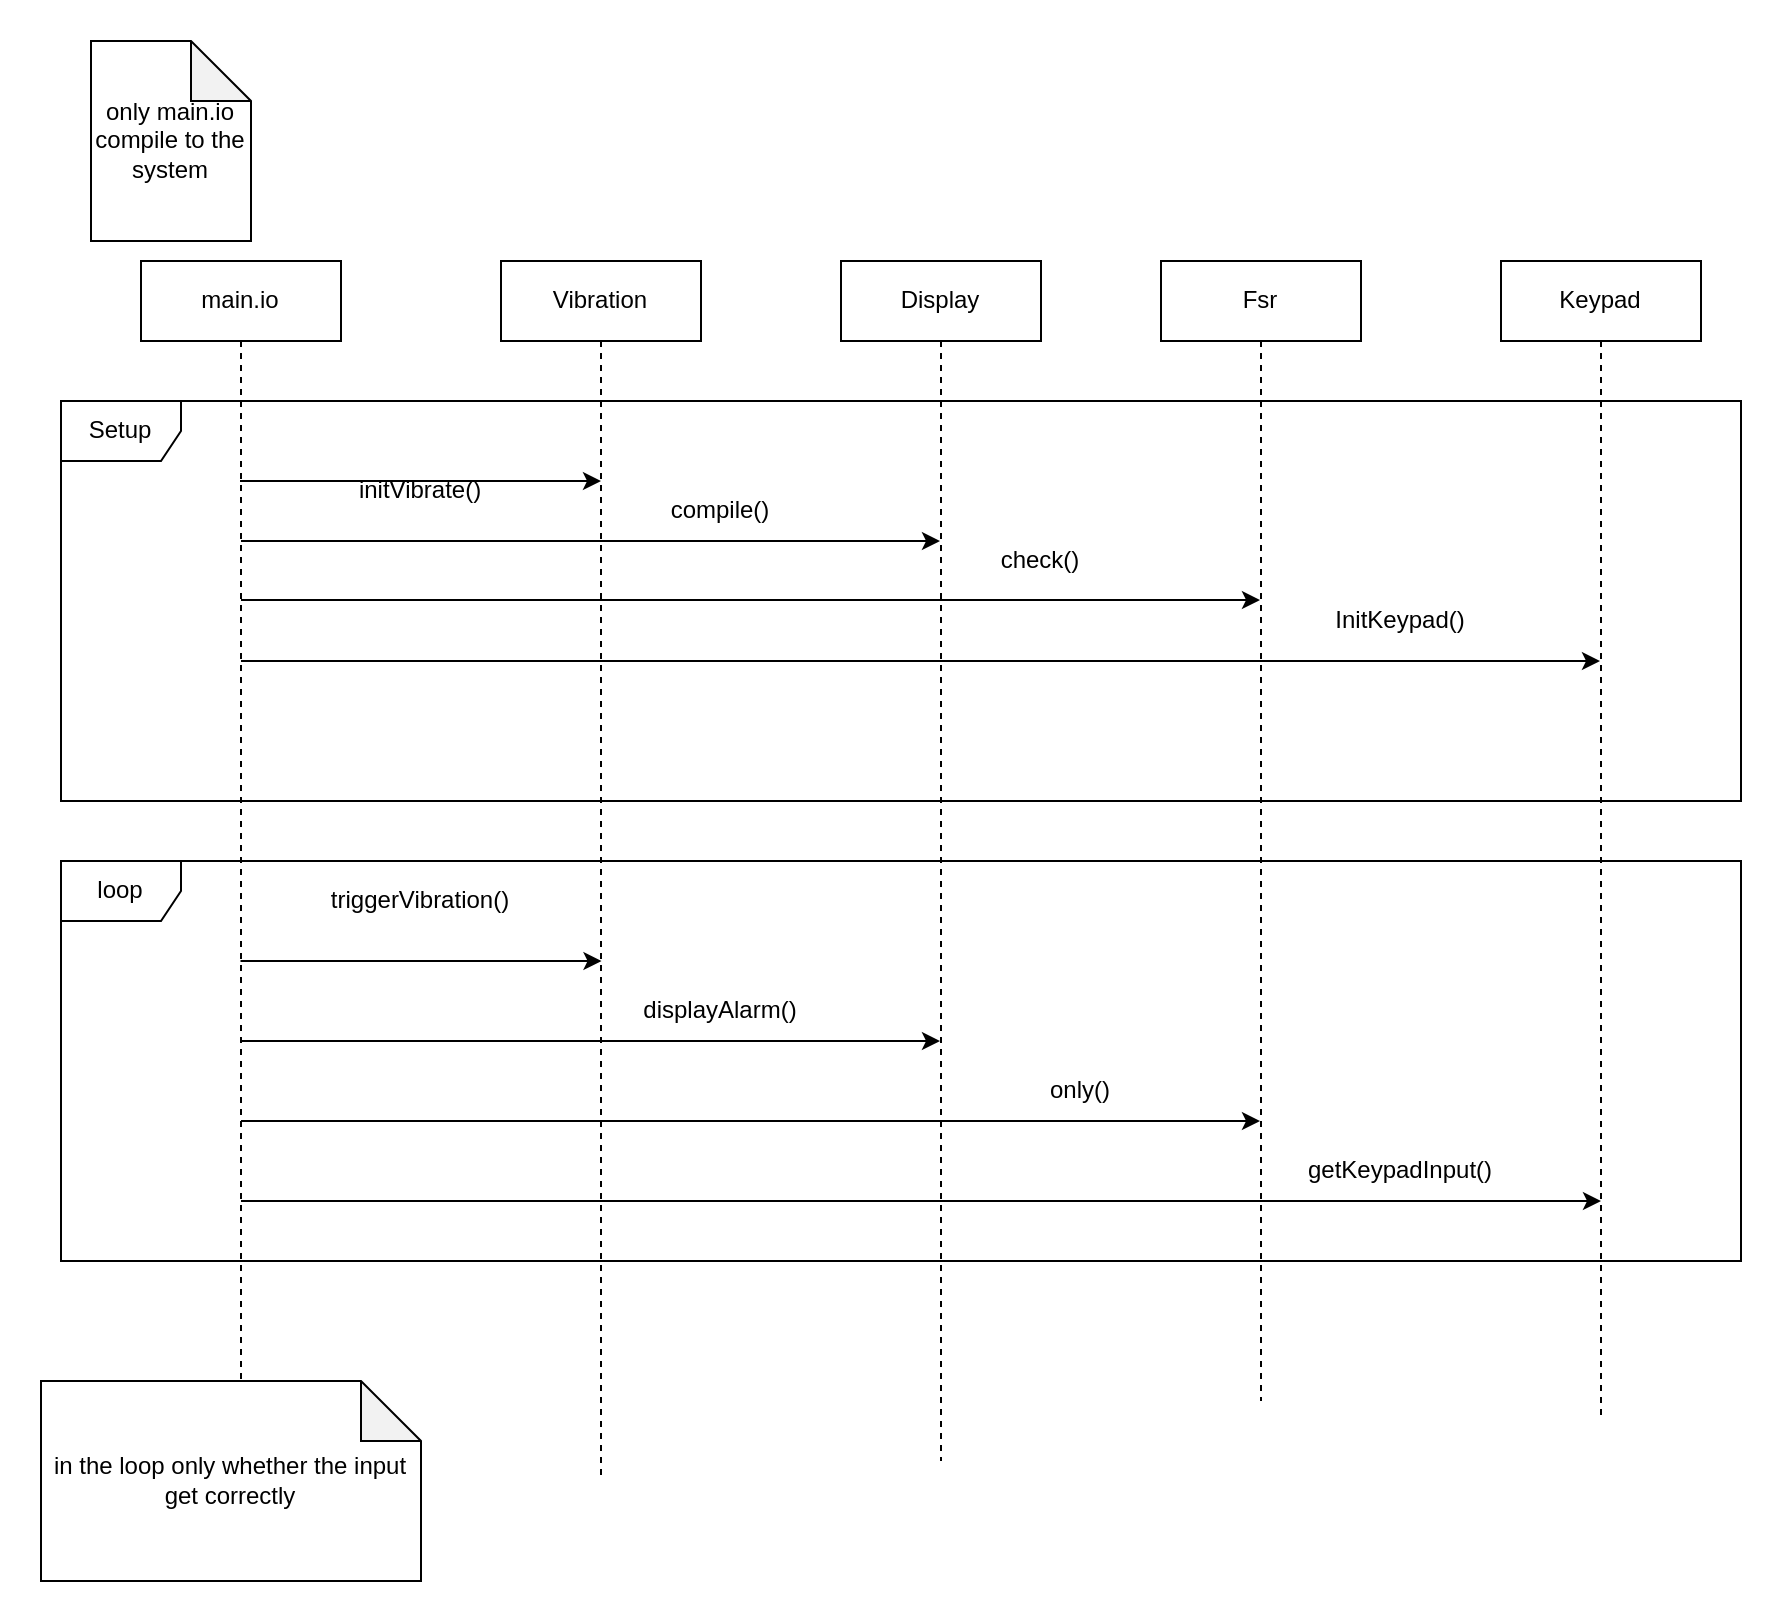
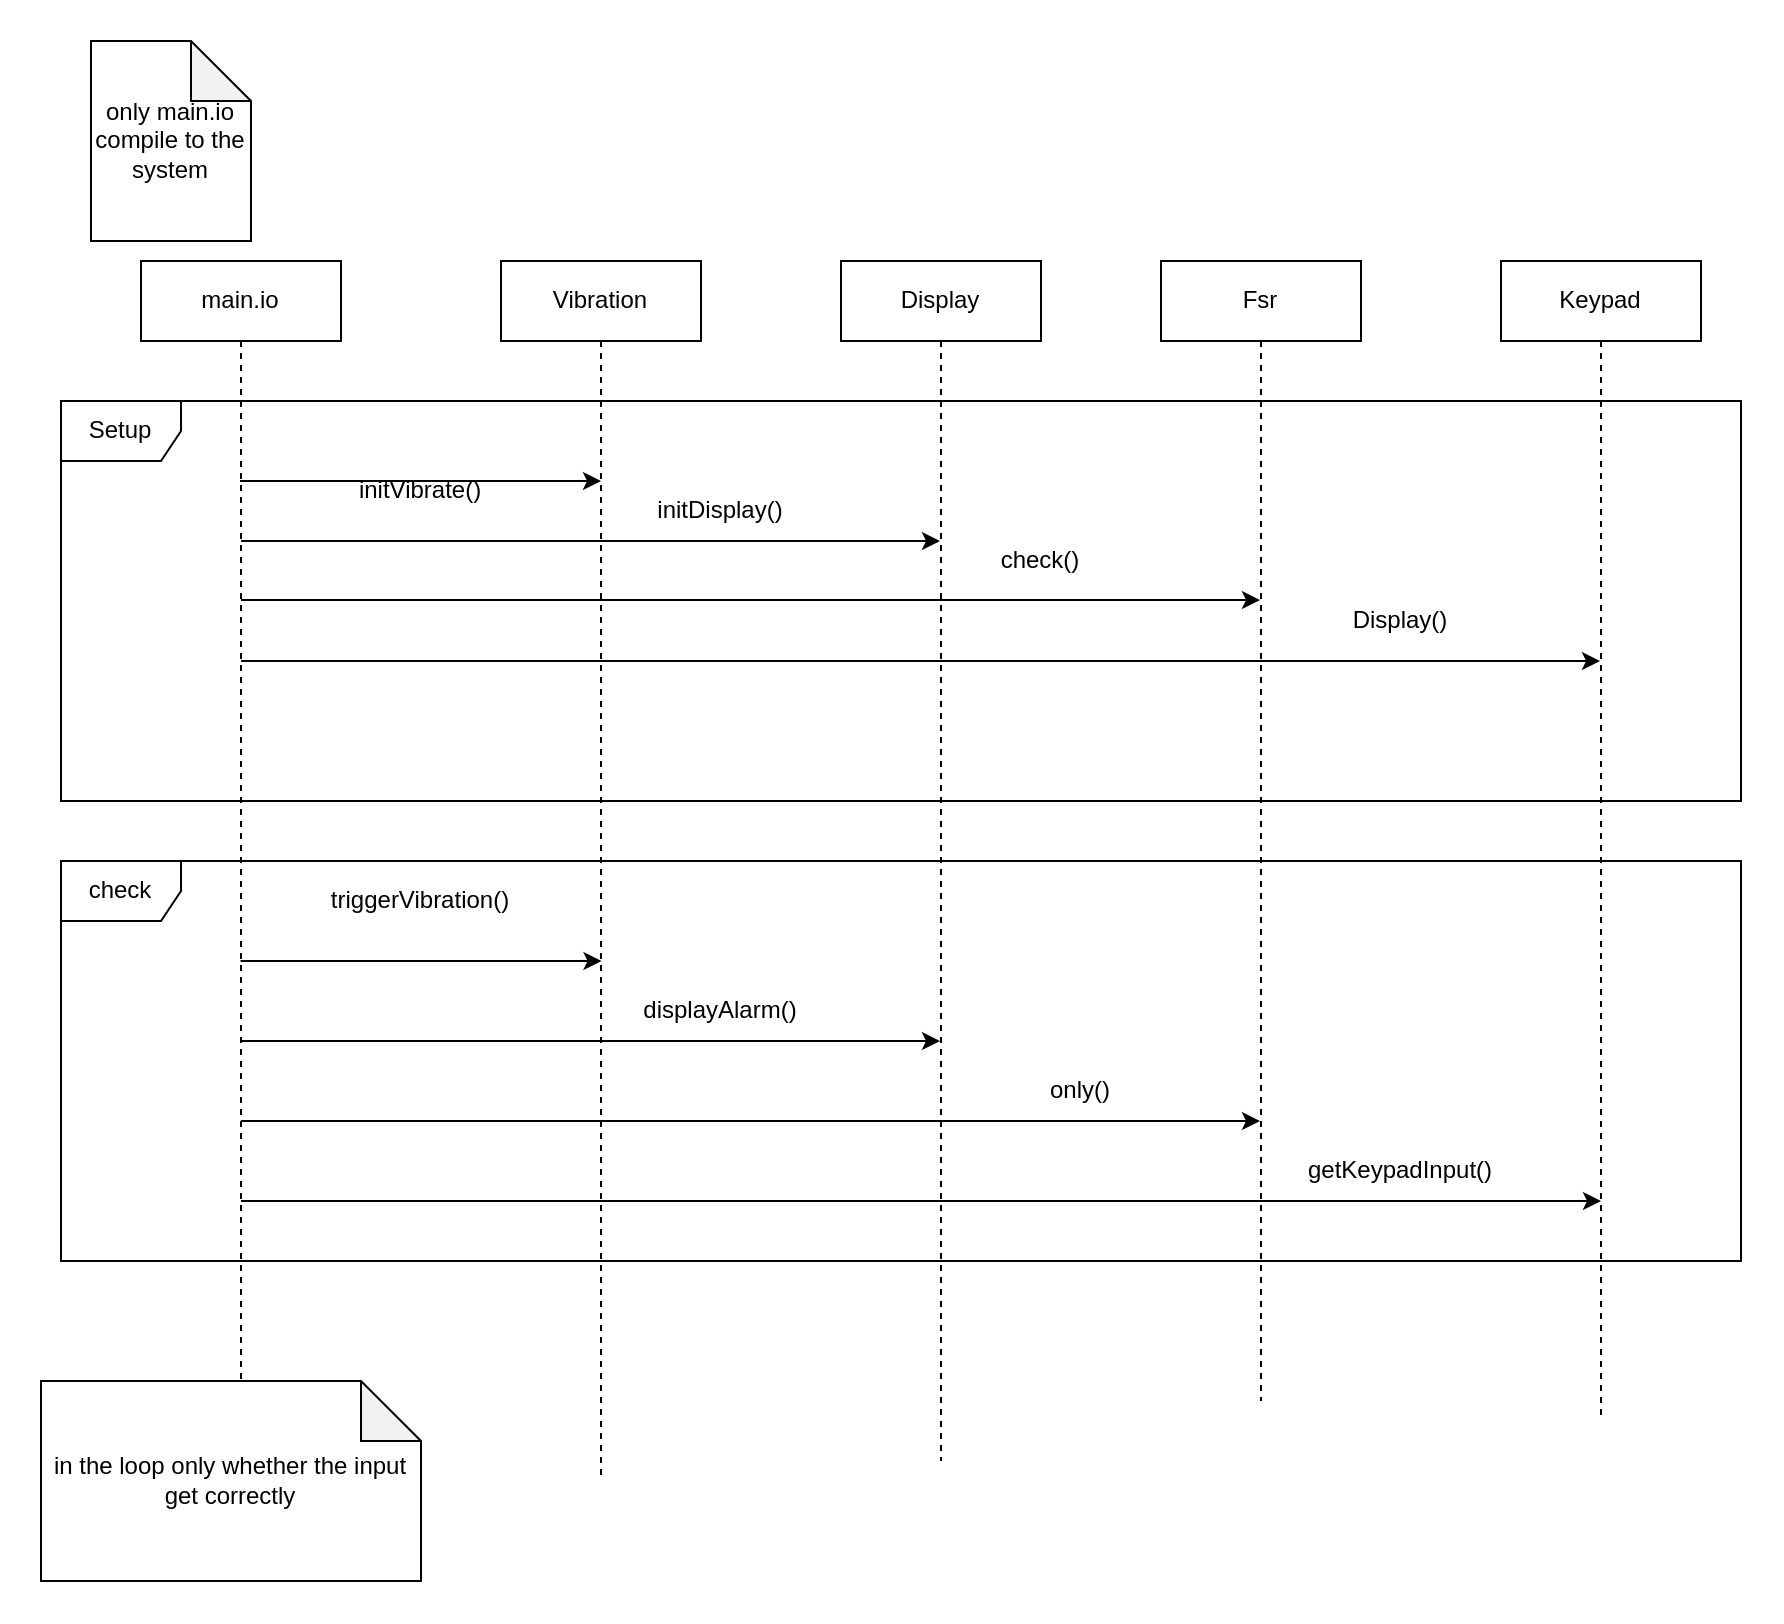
node "compile()": label "compile()" -> "initDisplay()"
node "InitKeypad()": label "InitKeypad()" -> "Display()"
node "loop": label "loop" -> "check"
